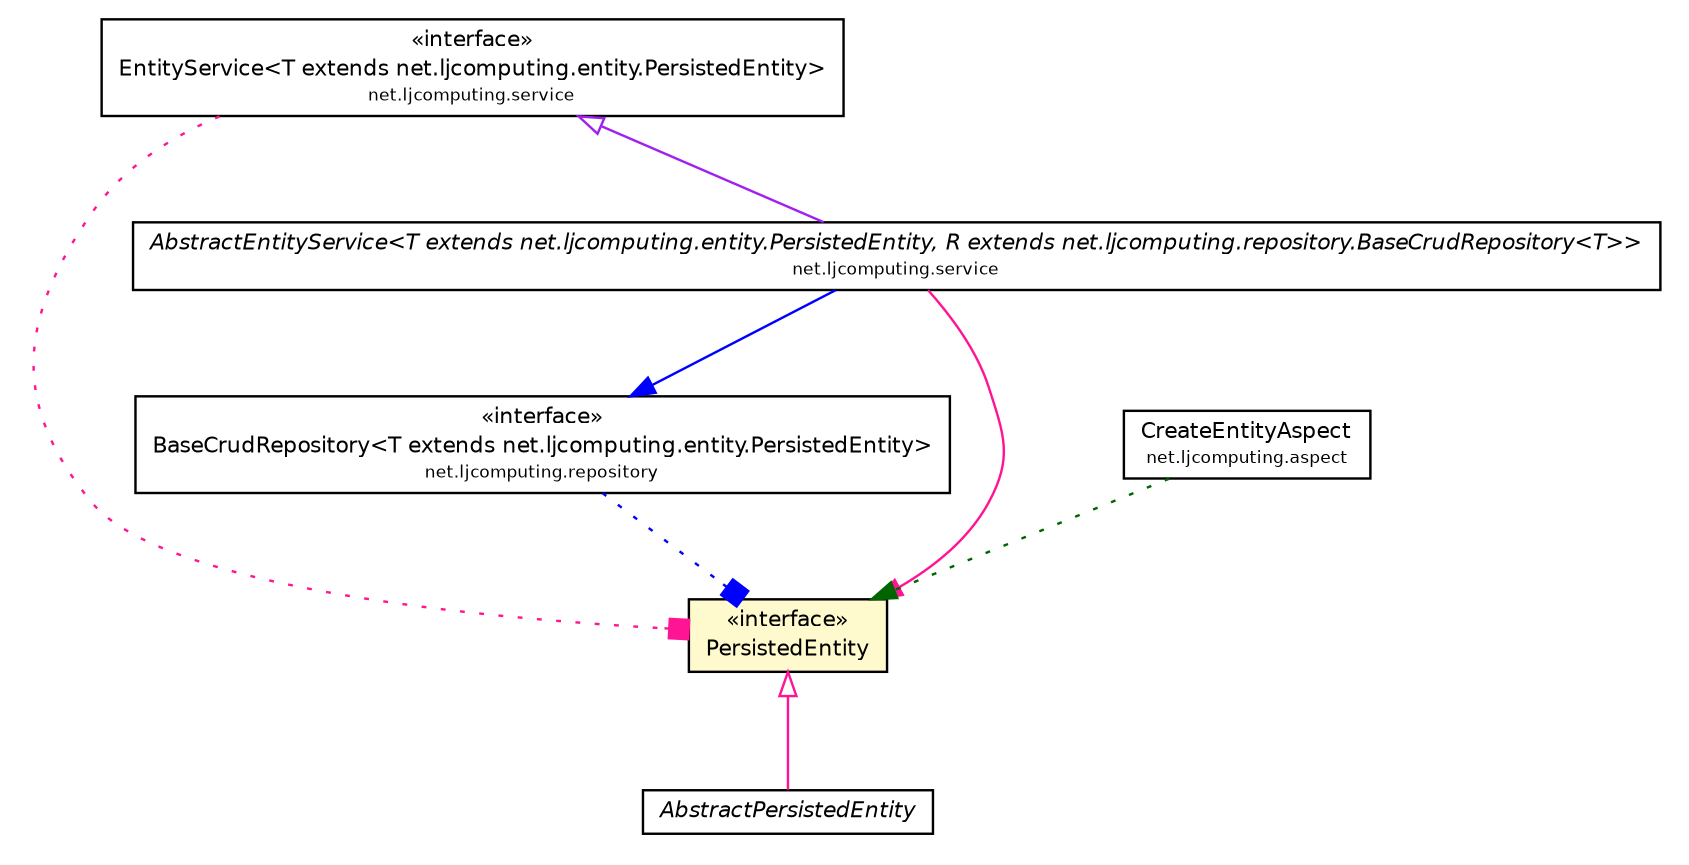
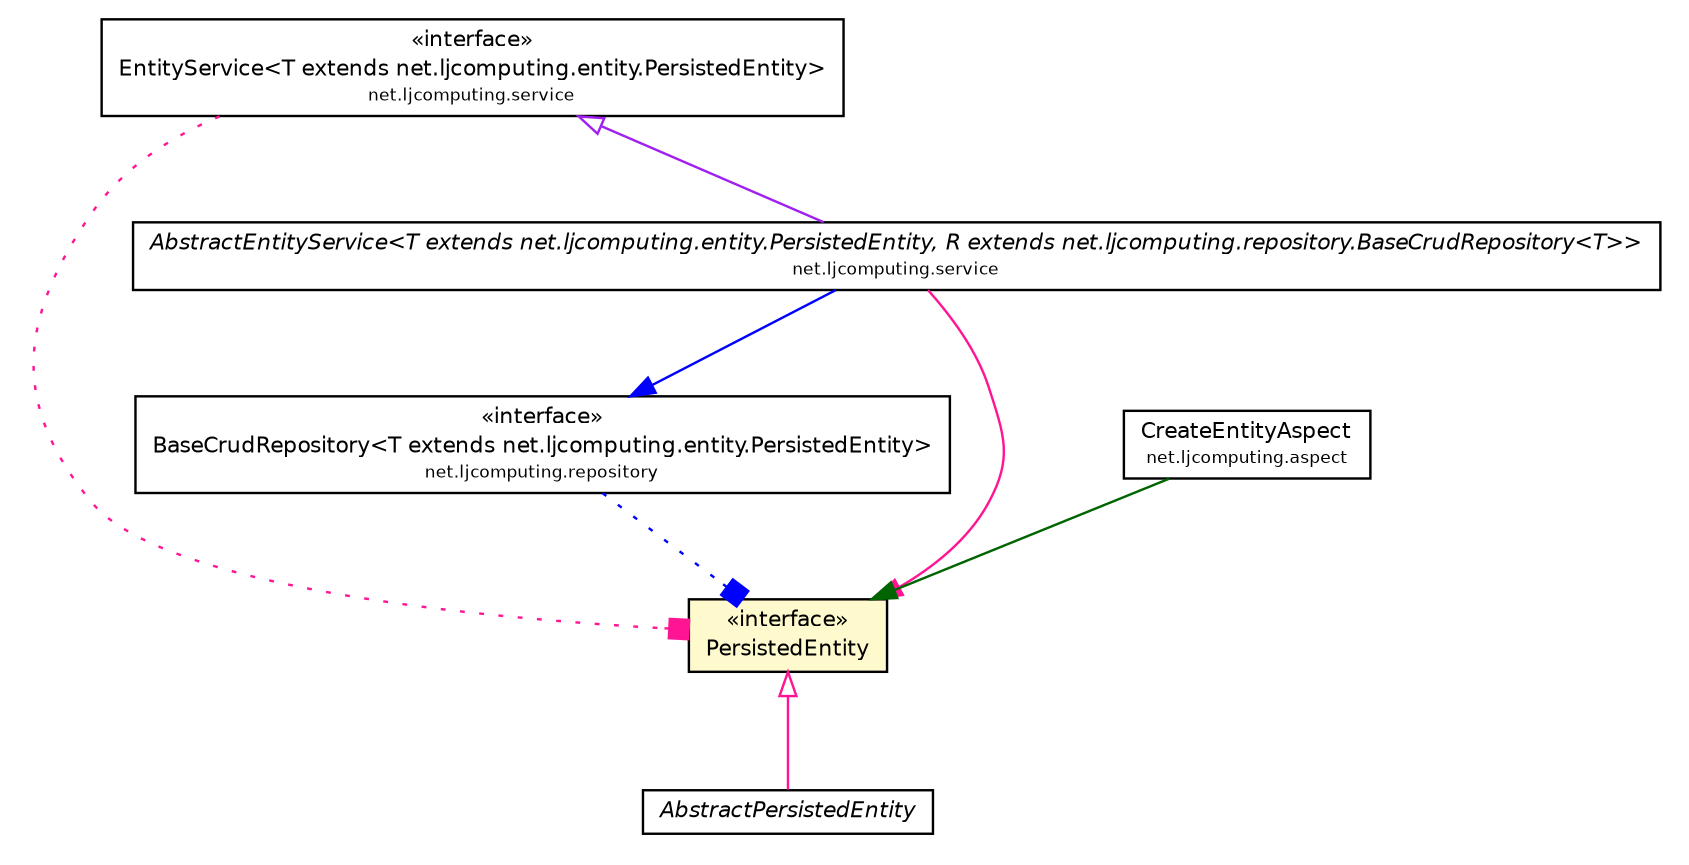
edge "CreateEntityAspect" -> "PersistedEntity": style dotted -> solid
